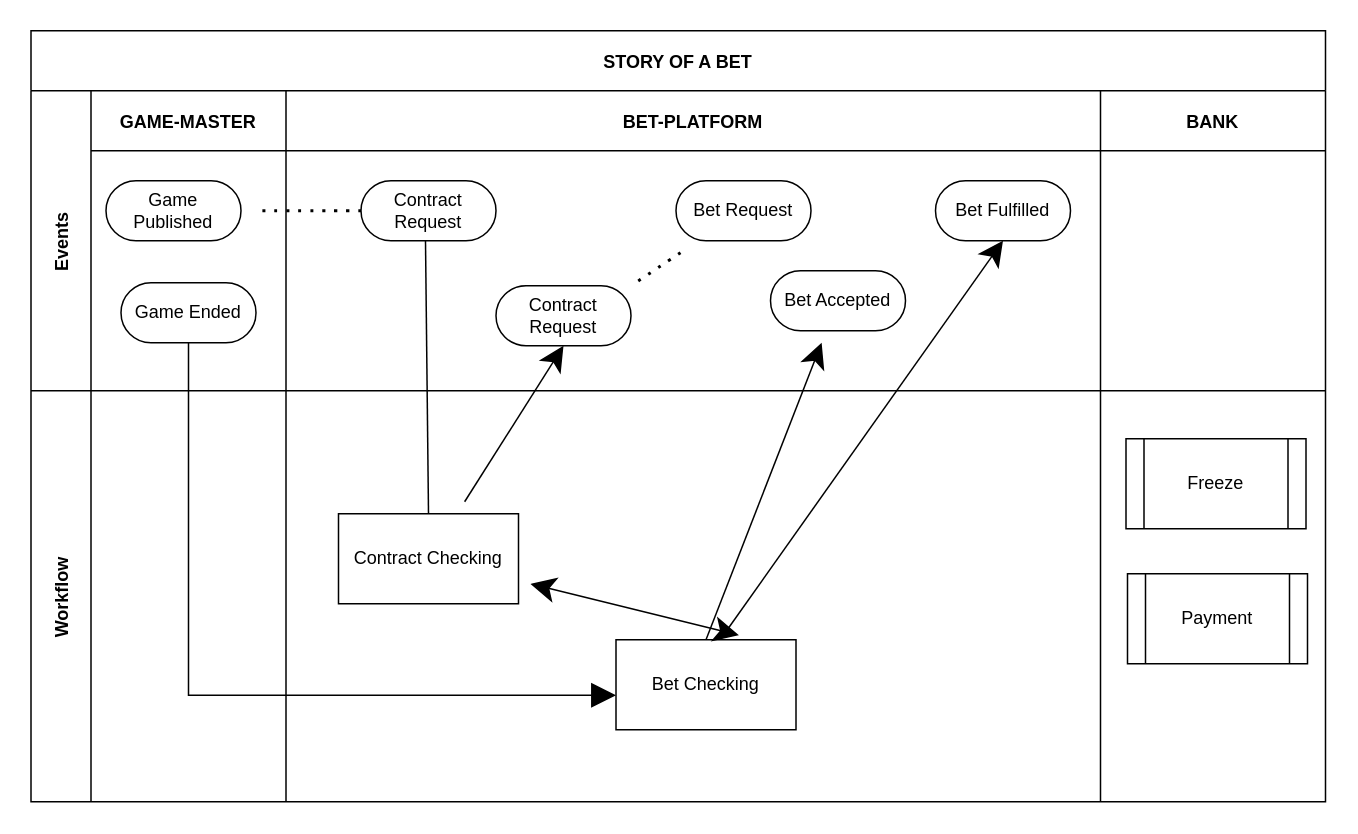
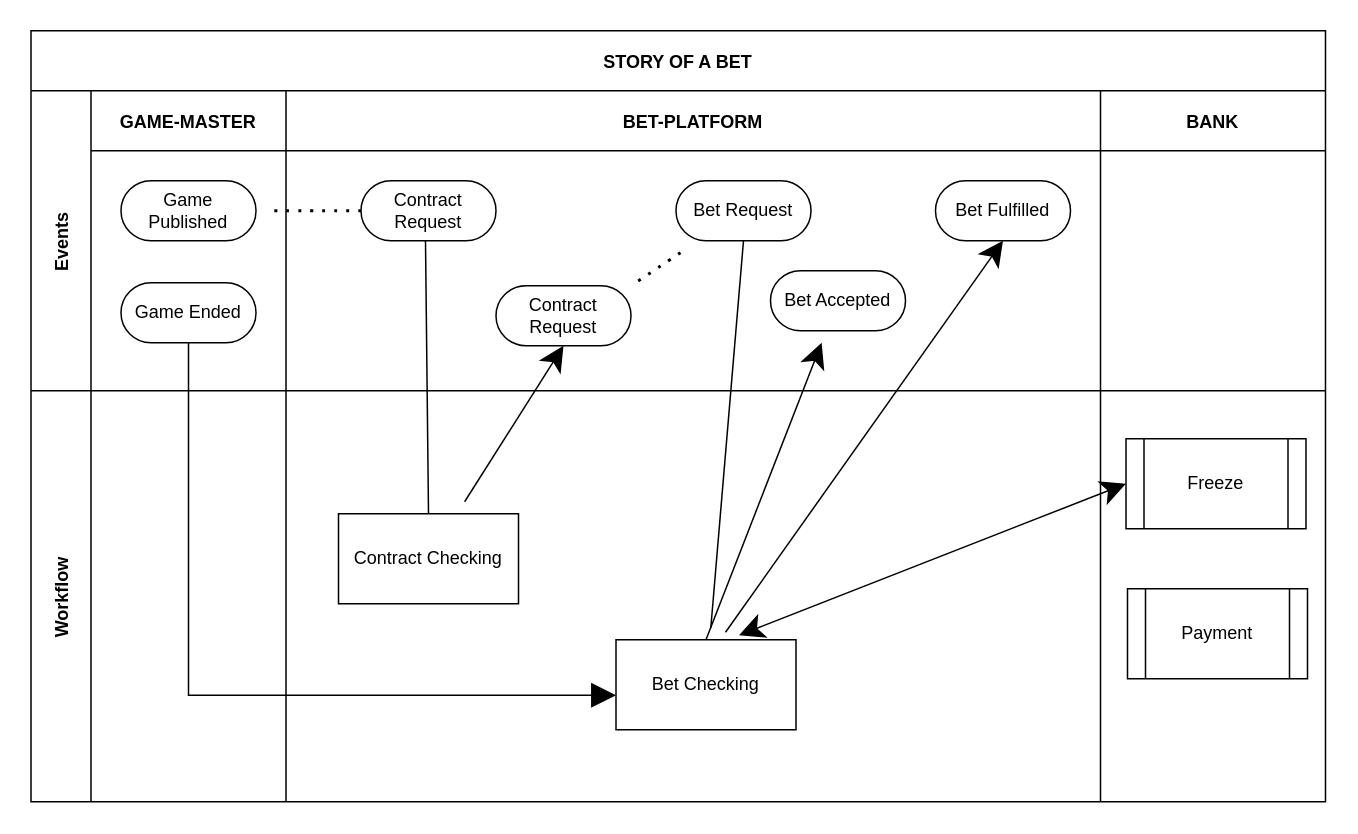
node "Game Published": moved (173, 211) -> (188, 211)
edge "Bet Request" -- "Bet Checking": added
edge "Contract Checking" -- "Bet Checking": now "Freeze" -- "Bet Checking"
node "Payment": moved (1217, 619) -> (1217, 634)
